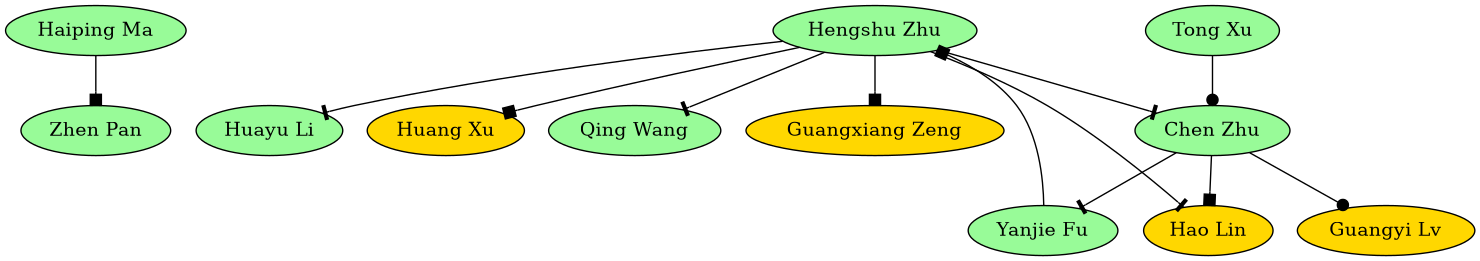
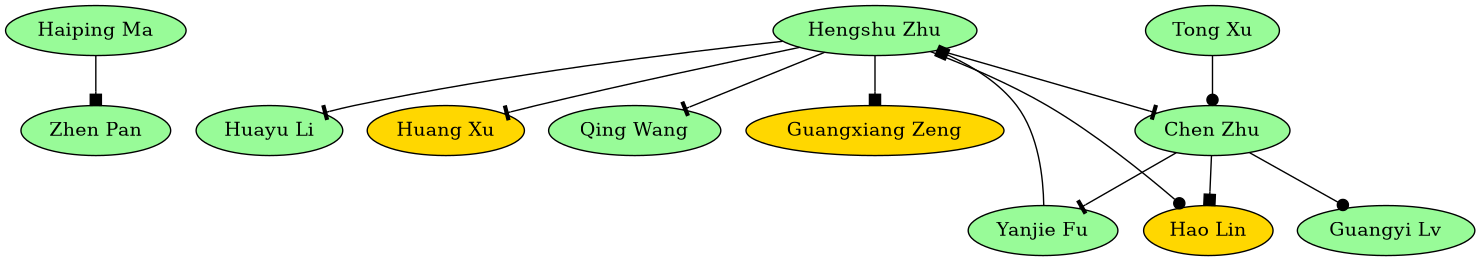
edge "Hengshu Zhu" -> "Huang Xu": arrowhead box -> tee
edge "Hengshu Zhu" -> "Hao Lin": arrowhead tee -> dot
node "Guangyi Lv": fillcolor gold -> palegreen
